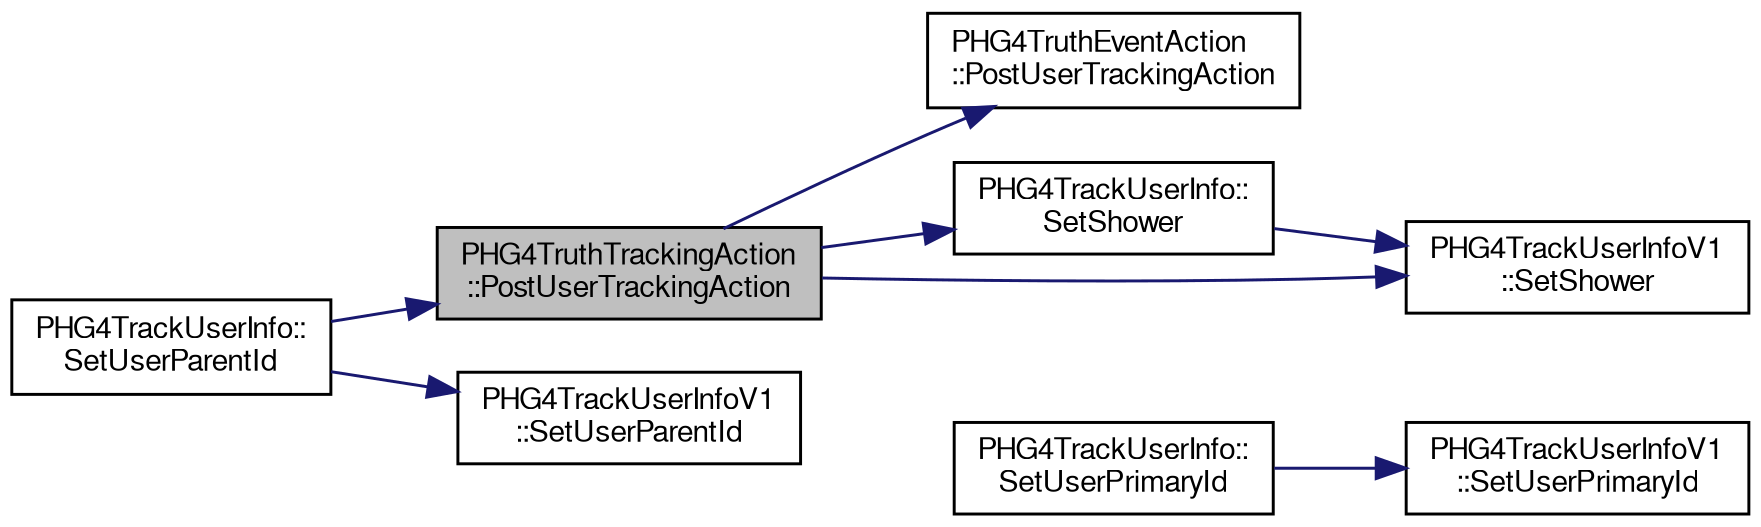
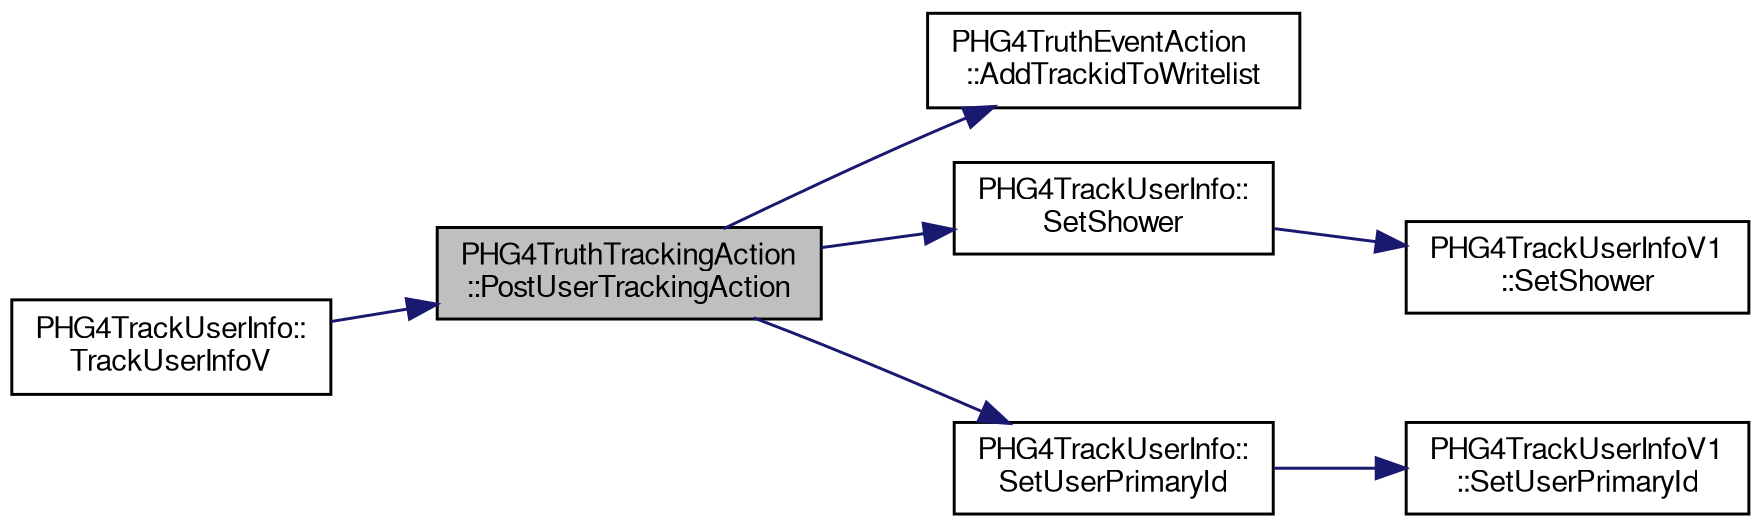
node "PHG4TruthEventAction ::PostUserTrackingAction": label "PHG4TruthEventAction ::PostUserTrackingAction" -> "PHG4TruthEventAction ::AddTrackidToWritelist"
edge "PHG4TruthTrackingAction ::PostUserTrackingAction" -> "PHG4TrackUserInfoV1 ::SetShower": now "PHG4TruthTrackingAction ::PostUserTrackingAction" -> "PHG4TrackUserInfo:: SetUserPrimaryId"
node "PHG4TrackUserInfo:: SetUserParentId": label "PHG4TrackUserInfo:: SetUserParentId" -> "PHG4TrackUserInfo:: TrackUserInfoV"
node "PHG4TrackUserInfoV1 ::SetUserParentId": removed
